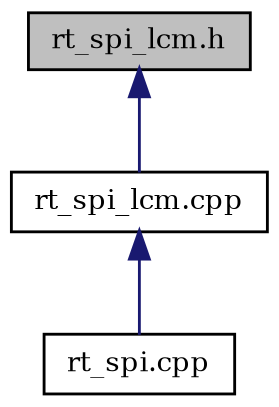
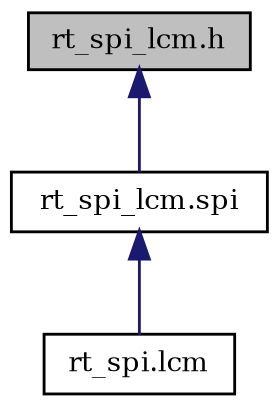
node "rt_spi_lcm.cpp": label "rt_spi_lcm.cpp" -> "rt_spi_lcm.spi"
node "rt_spi.cpp": label "rt_spi.cpp" -> "rt_spi.lcm"
